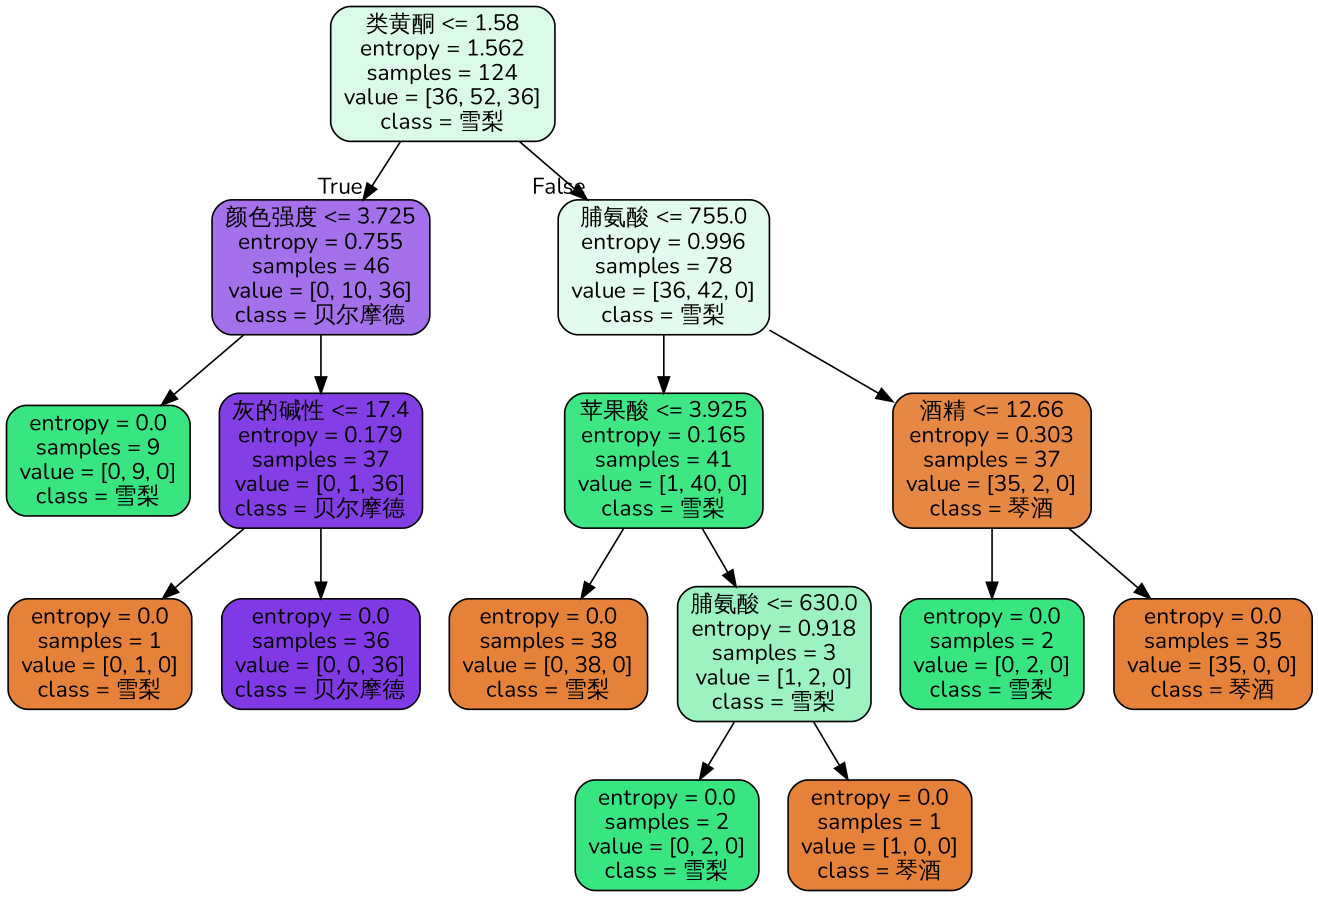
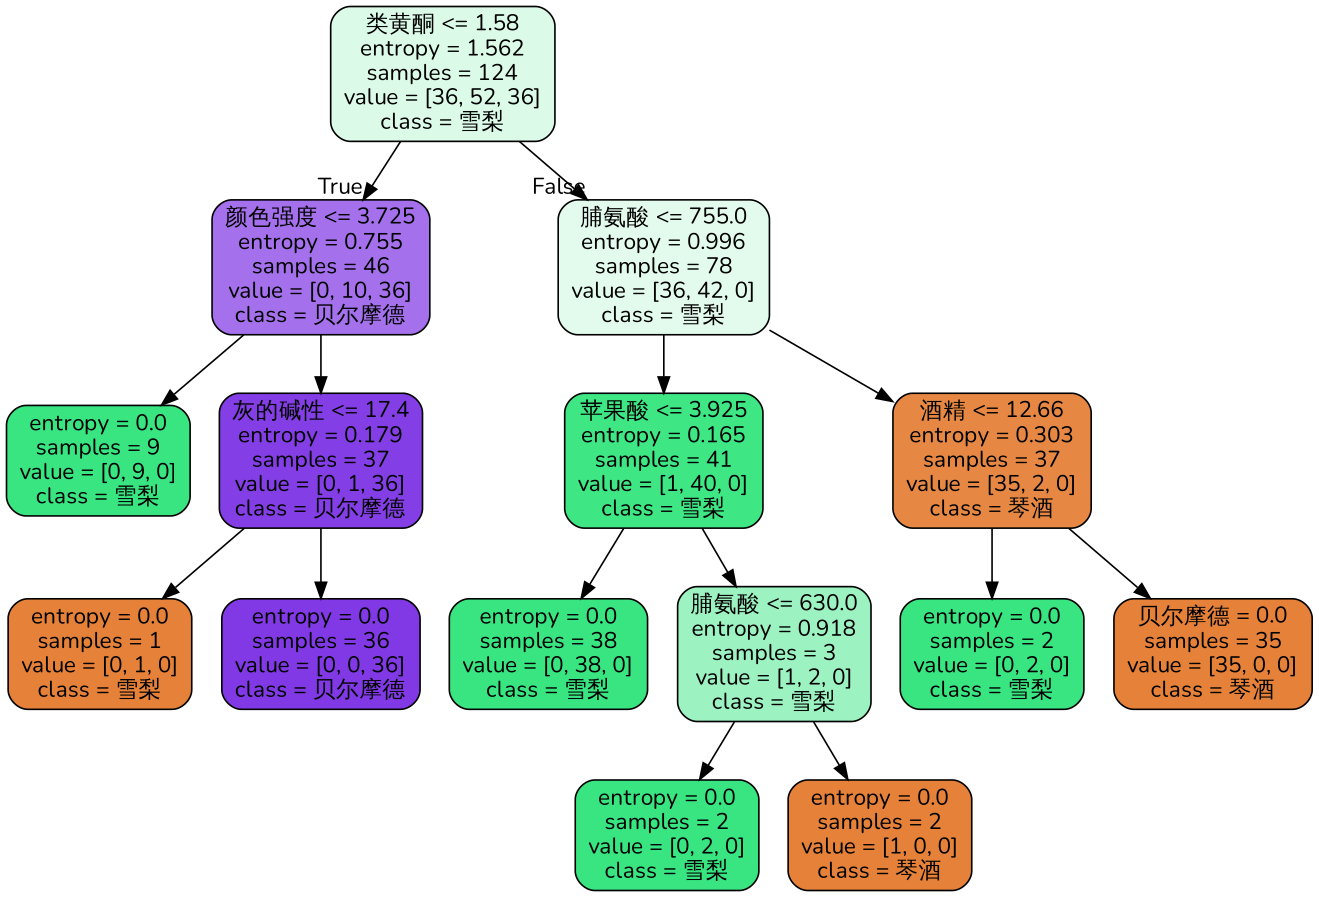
node "entropy = 0.0 samples = 38 value = [0, 38, 0] class = 雪梨": fillcolor #e58139 -> #39e581
node "entropy = 0.0 samples = 35 value = [35, 0, 0] class = 琴酒": label "entropy = 0.0 samples = 35 value = [35, 0, 0] class = 琴酒" -> "贝尔摩德 = 0.0 samples = 35 value = [35, 0, 0] class = 琴酒"
node "entropy = 0.0 samples = 1 value = [1, 0, 0] class = 琴酒": label "entropy = 0.0 samples = 1 value = [1, 0, 0] class = 琴酒" -> "entropy = 0.0 samples = 2 value = [1, 0, 0] class = 琴酒"
